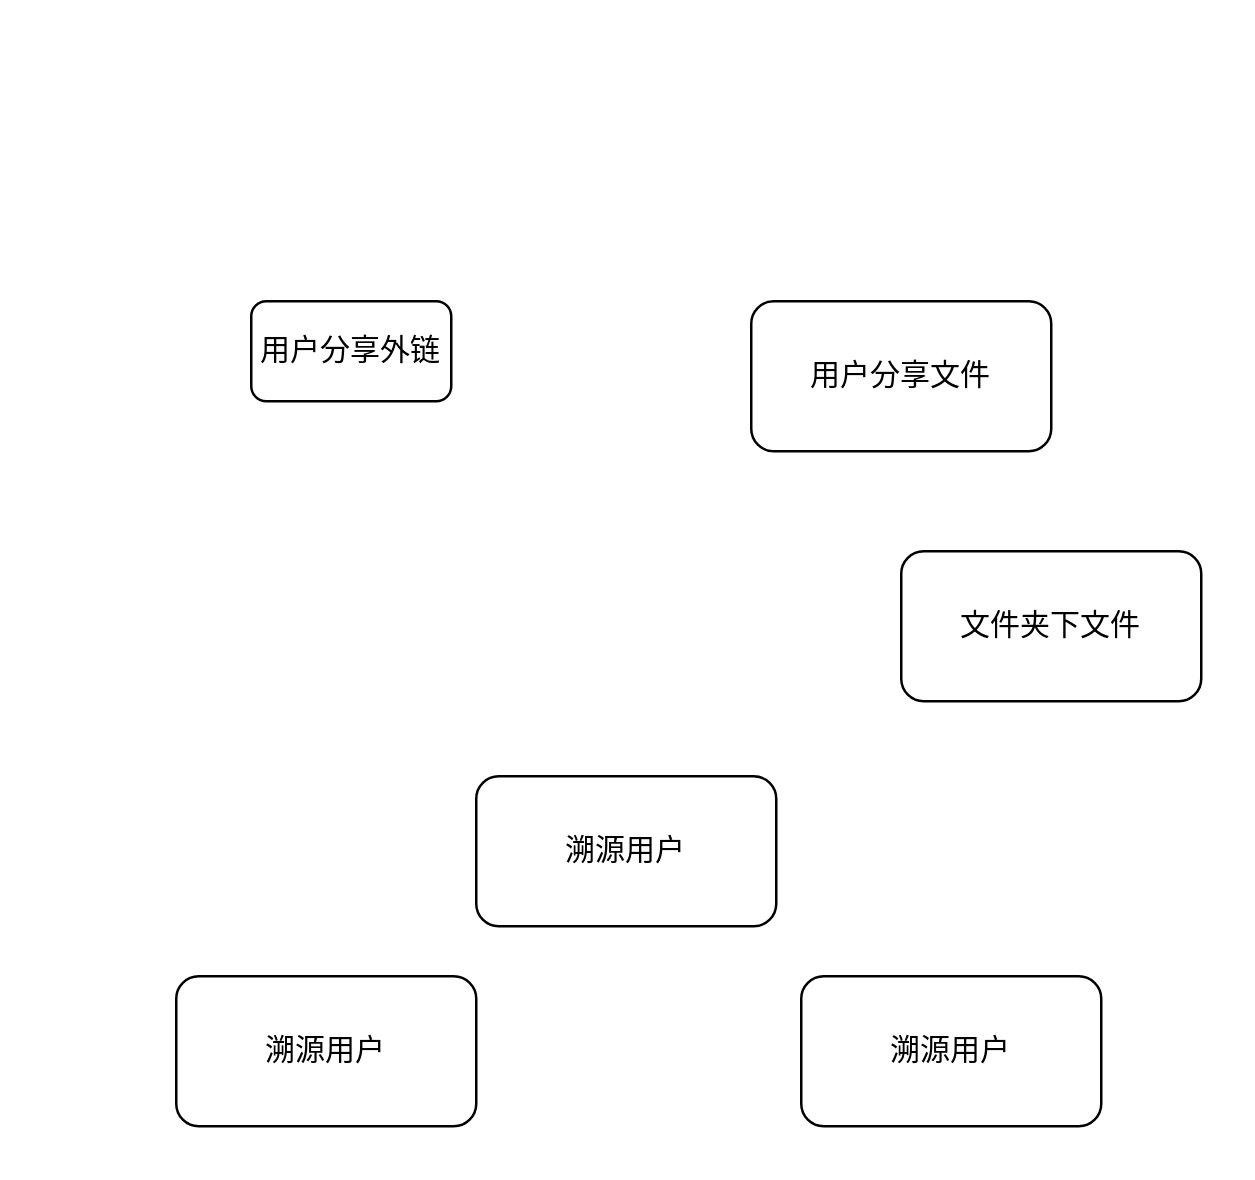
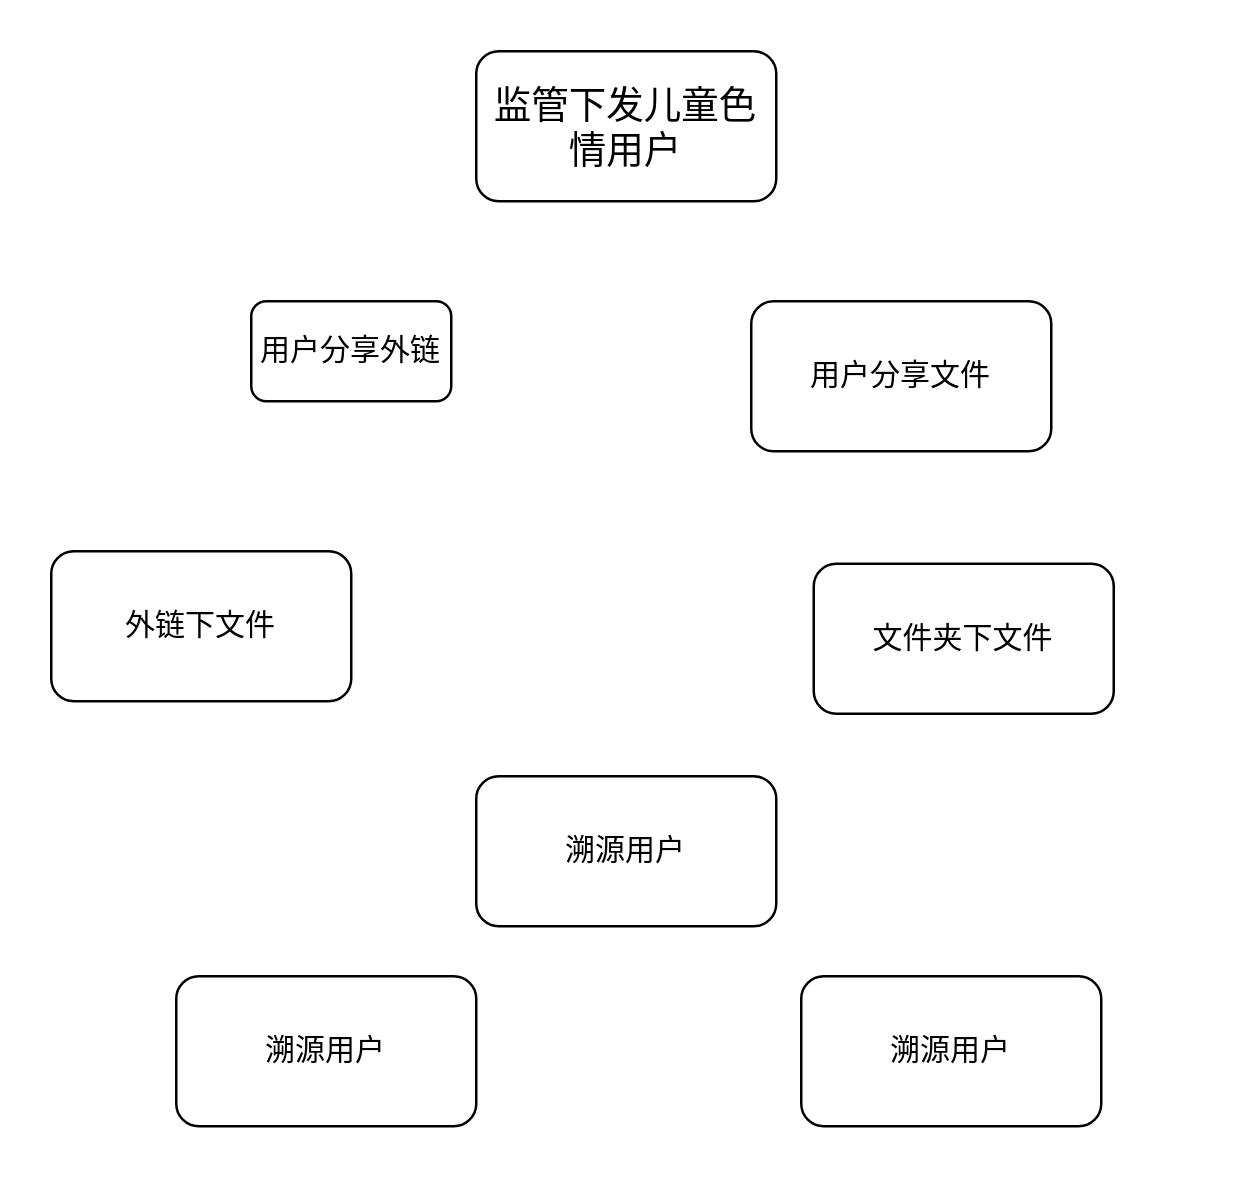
node "监管下发儿童色情用户": added
node "外链下文件": added
node "文件夹下文件": moved (1051, 626) -> (964, 639)
